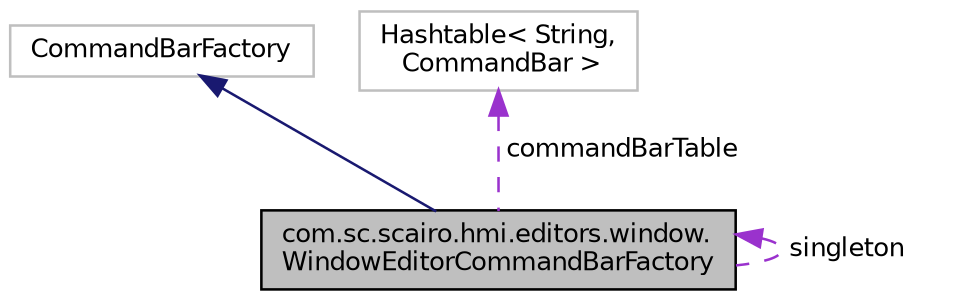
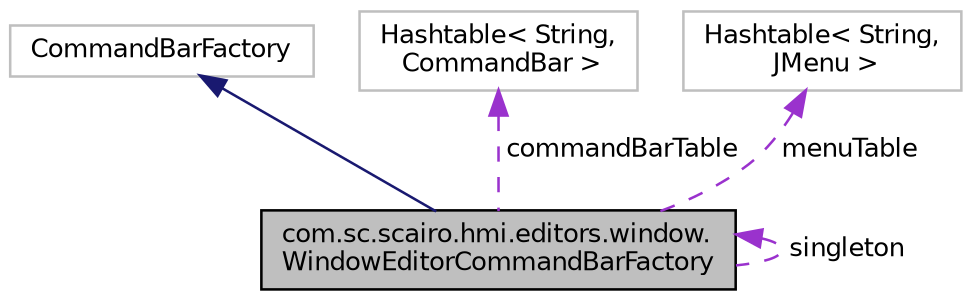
node "Hashtable< String, JMenu >": added
